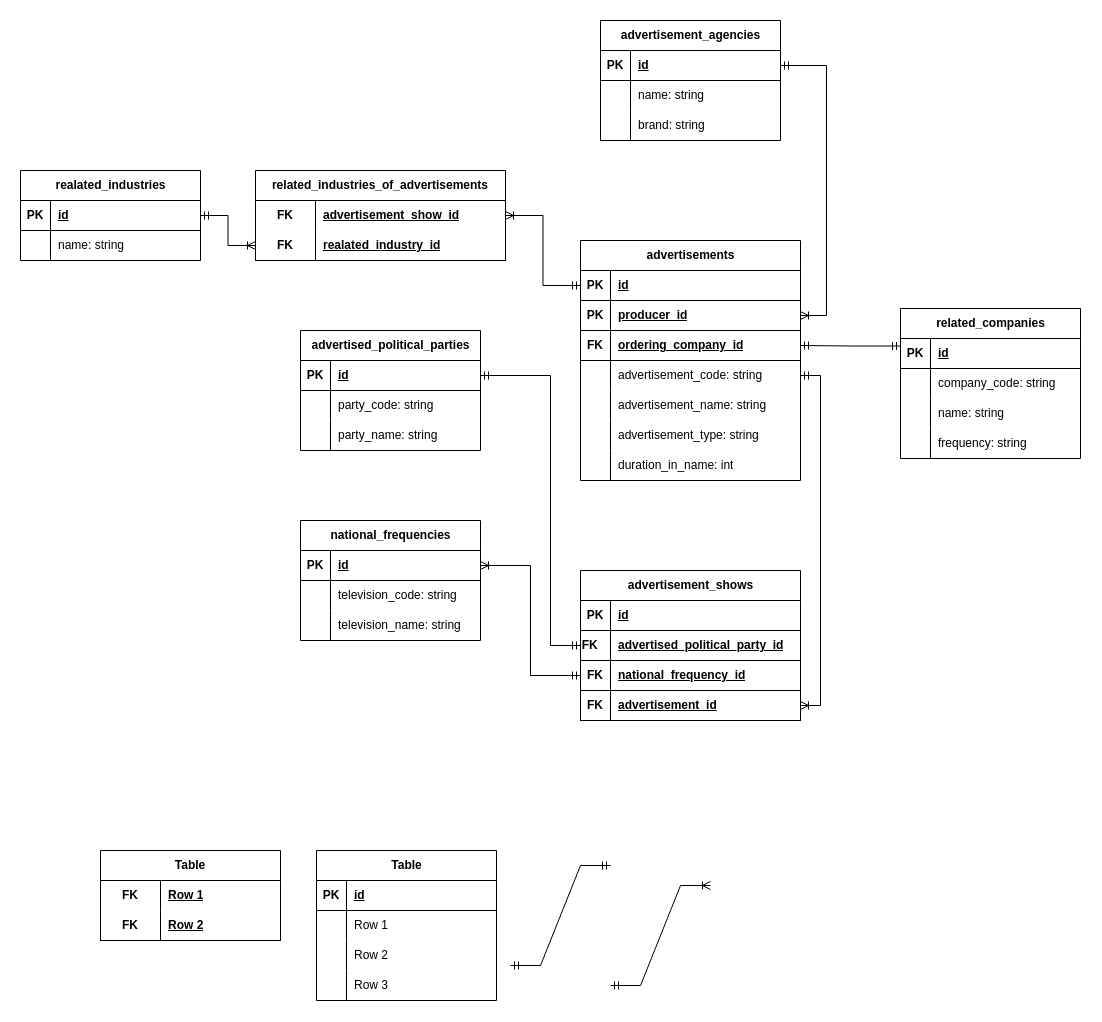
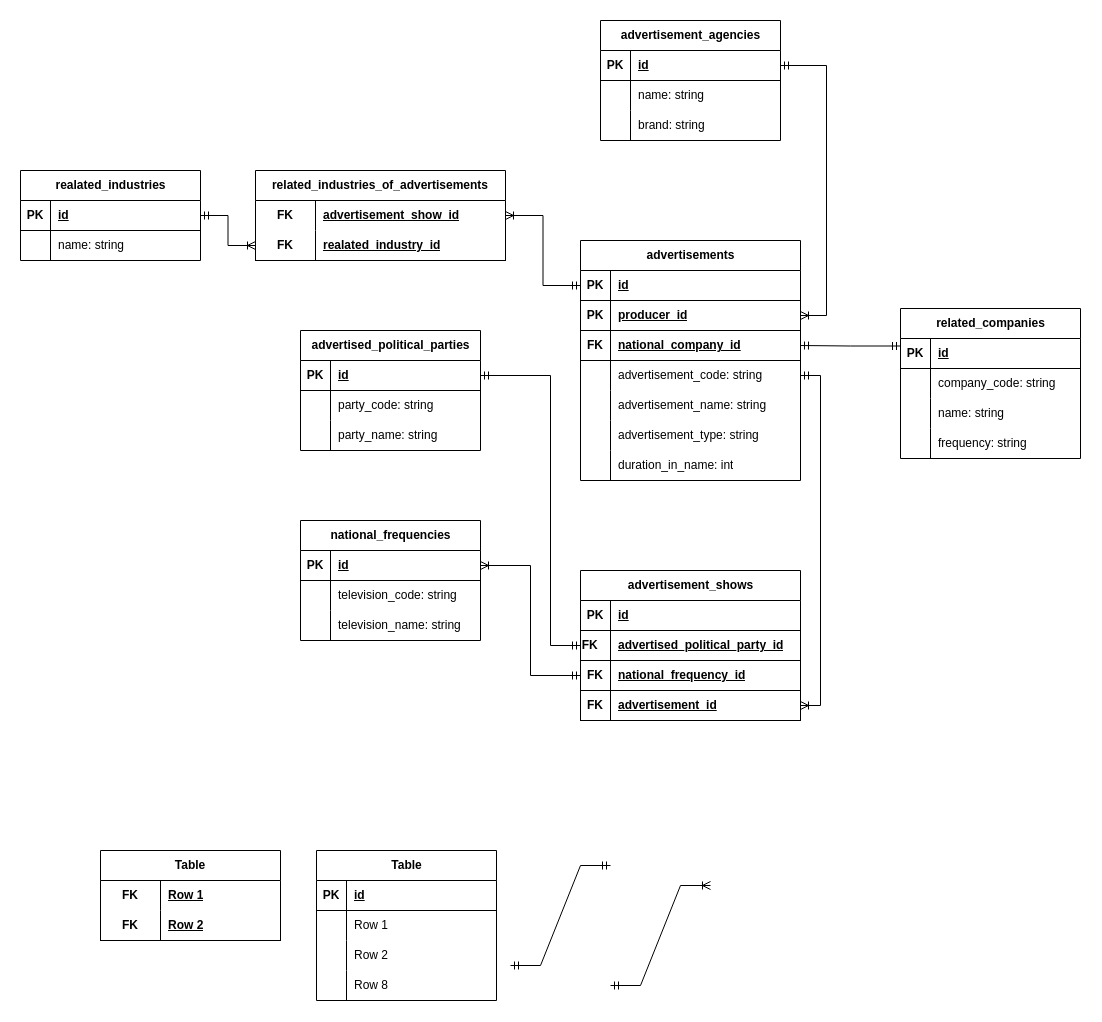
node "ordering_company_id": label "ordering_company_id" -> "national_company_id"
node "Row 3": label "Row 3" -> "Row 8"
